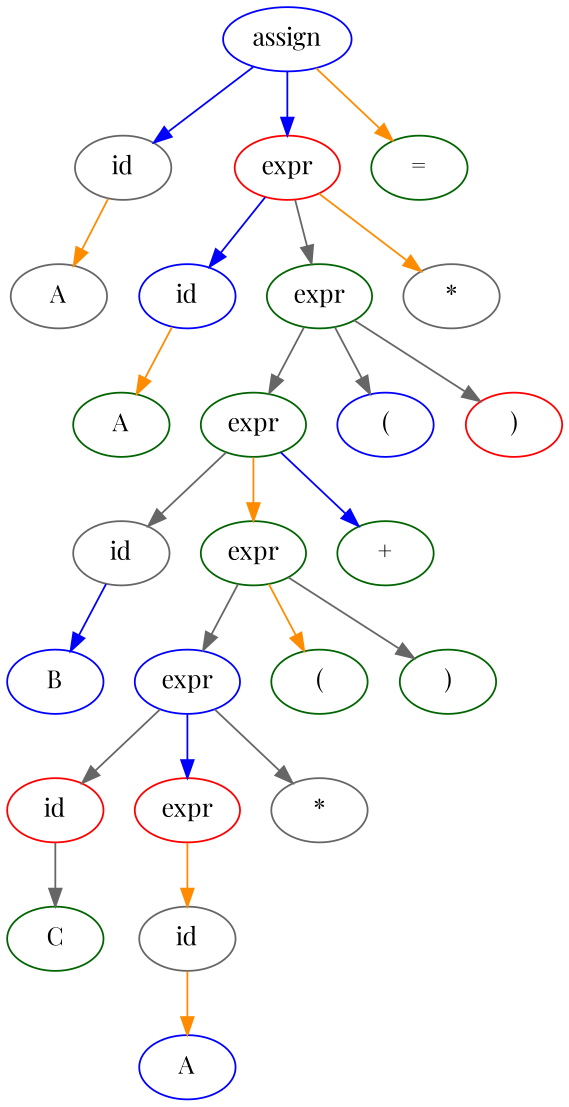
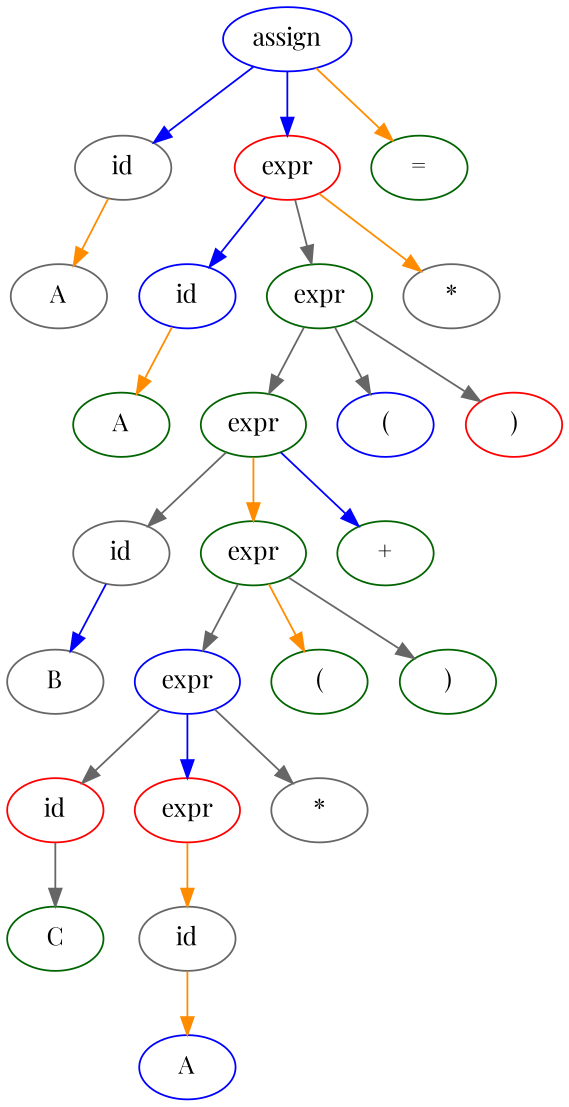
node "B": color blue -> gray40
